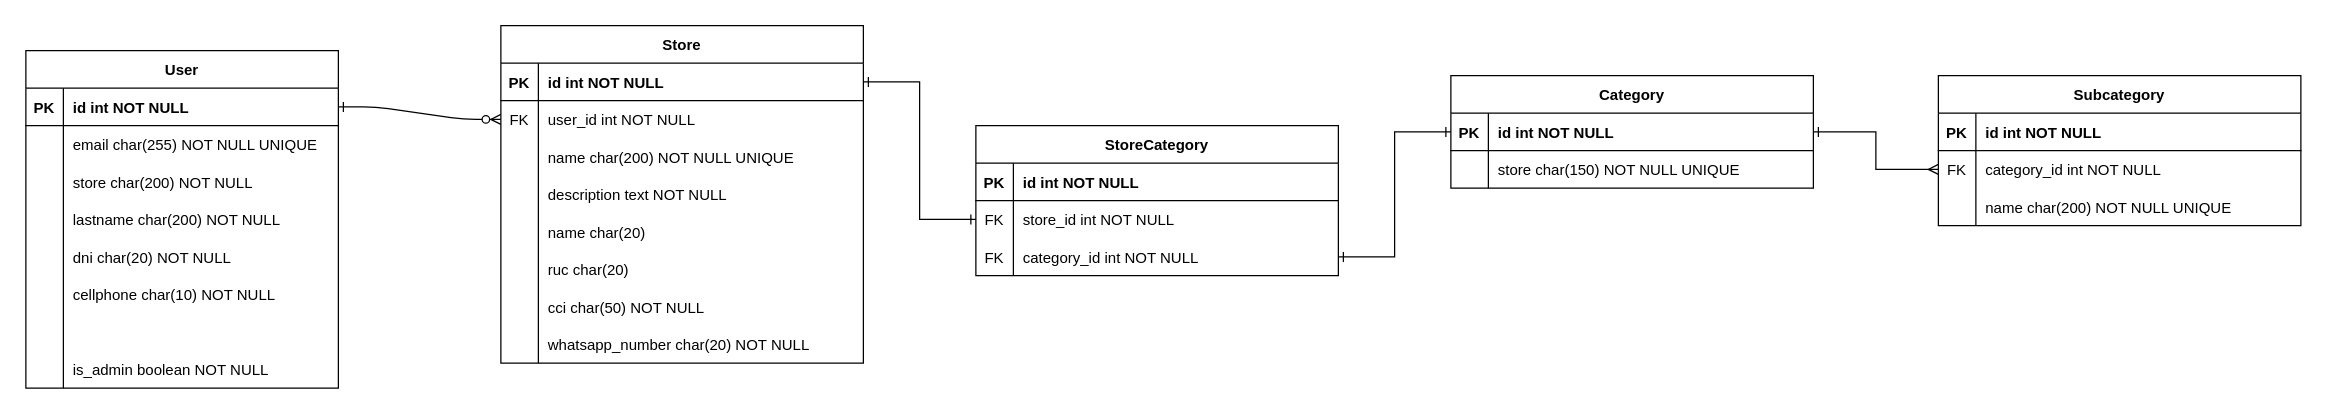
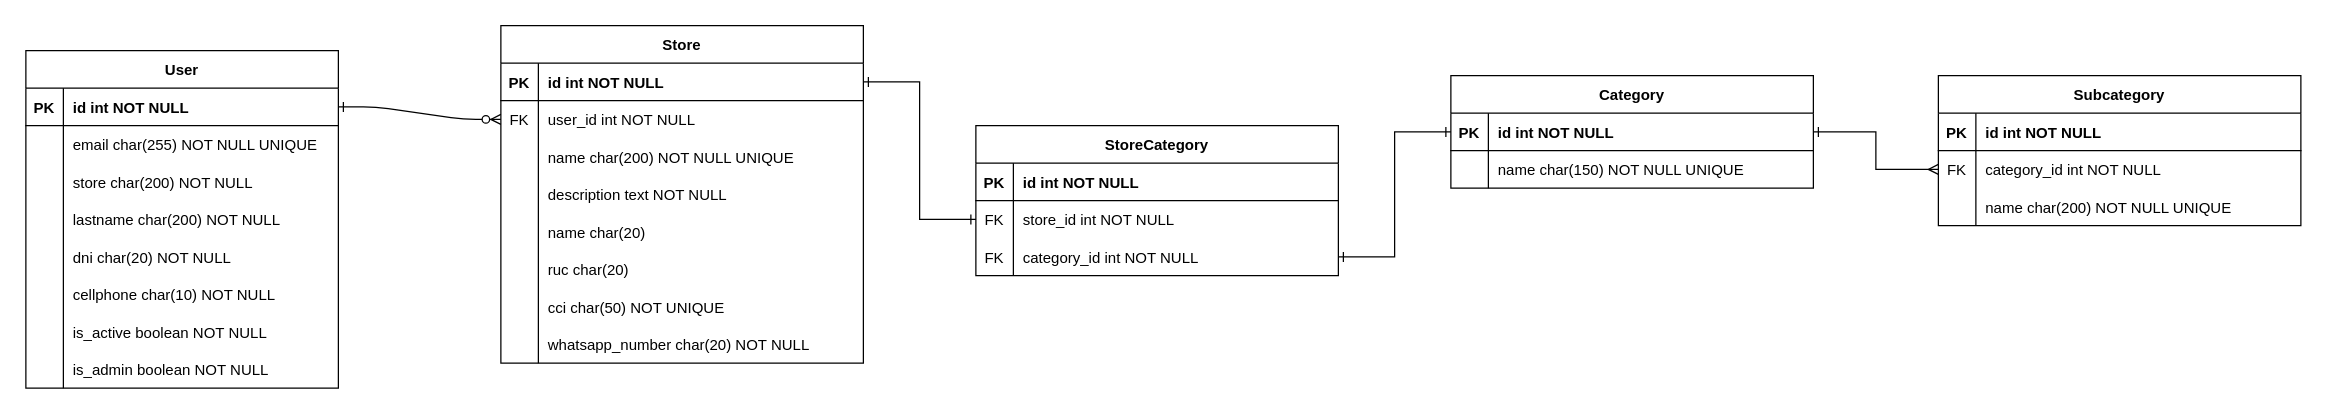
node "store char(150) NOT NULL UNIQUE": label "store char(150) NOT NULL UNIQUE" -> "name char(150) NOT NULL UNIQUE"
node "cci char(50) NOT NULL": label "cci char(50) NOT NULL" -> "cci char(50) NOT UNIQUE"
node "is_active boolean NOT NULL": added
